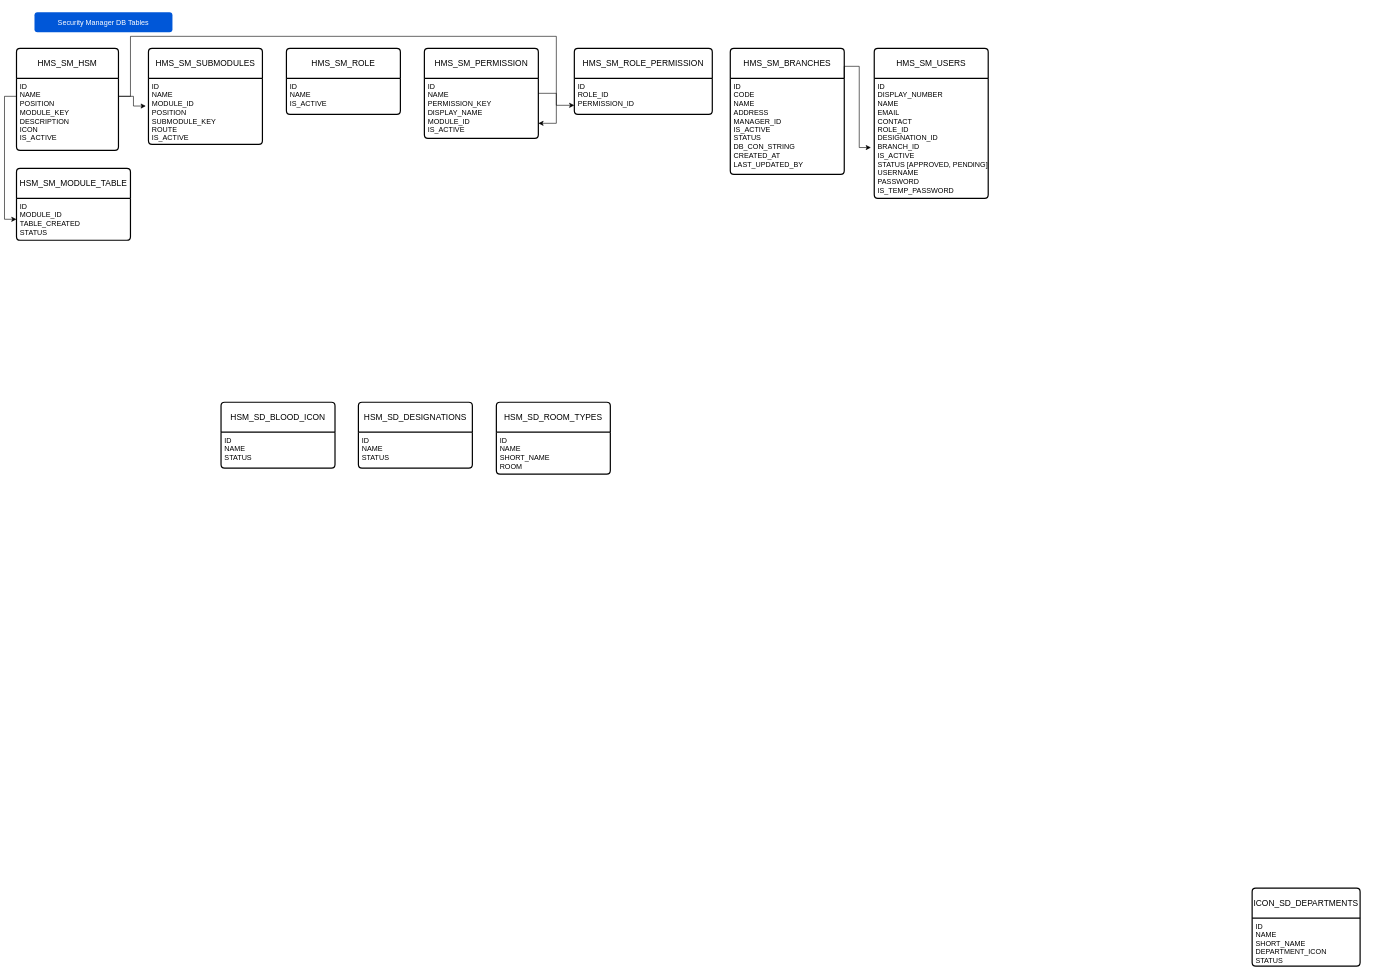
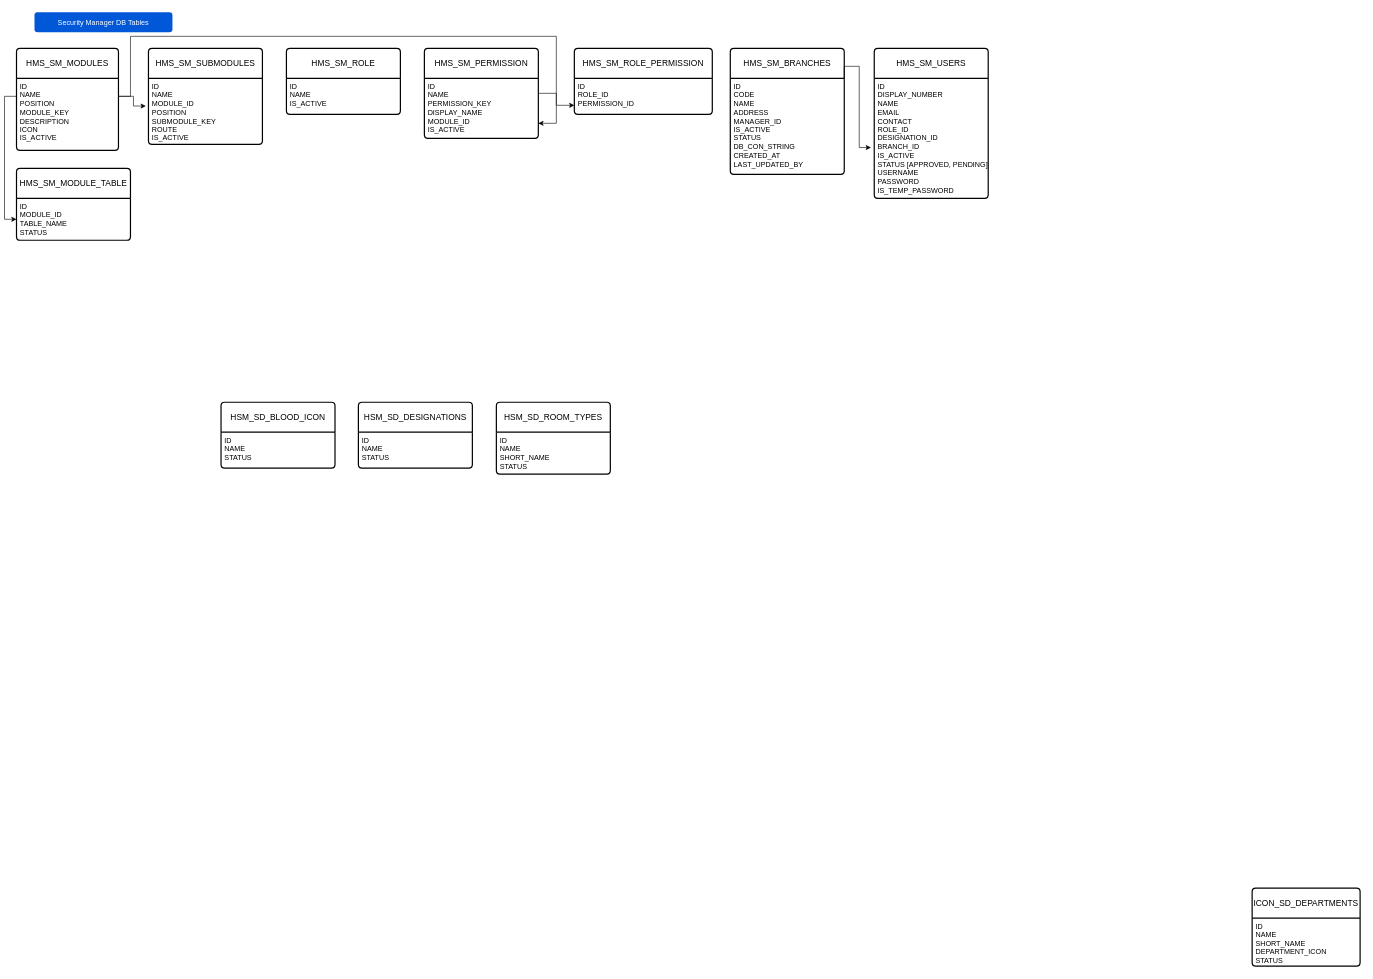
node "HMS_SM_HSM": label "HMS_SM_HSM" -> "HMS_SM_MODULES"
node "HSM_SM_MODULE_TABLE": label "HSM_SM_MODULE_TABLE" -> "HMS_SM_MODULE_TABLE"
node "ID MODULE_ID TABLE_CREATED STATUS": label "ID MODULE_ID TABLE_CREATED STATUS" -> "ID MODULE_ID TABLE_NAME STATUS"
node "ID NAME SHORT_NAME ROOM": label "ID NAME SHORT_NAME ROOM" -> "ID NAME SHORT_NAME STATUS"
